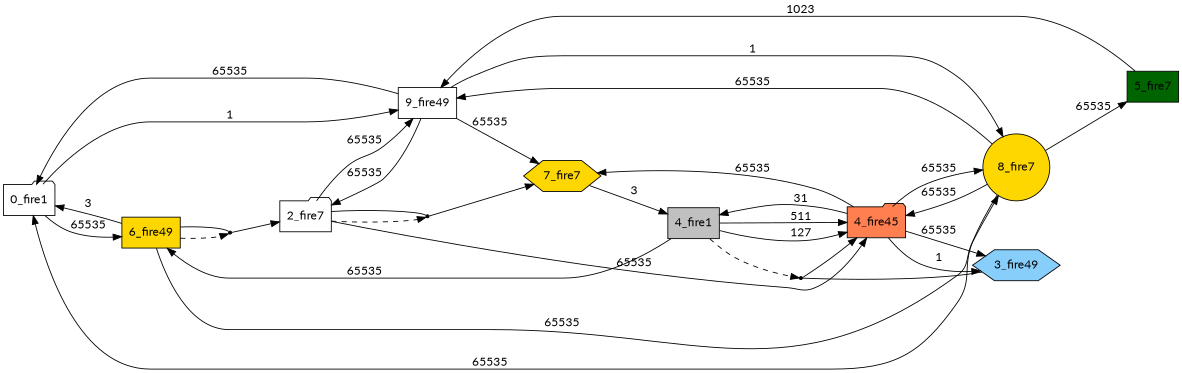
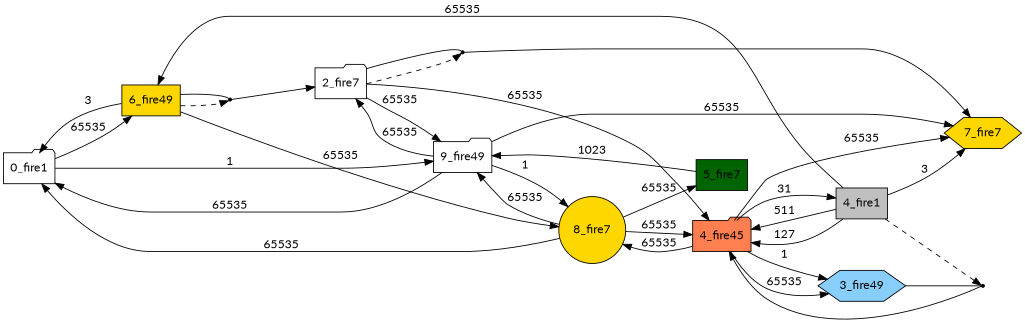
node "9_fire49": shape box -> folder
edge "7_fire7" -> "4_fire1": reversed
